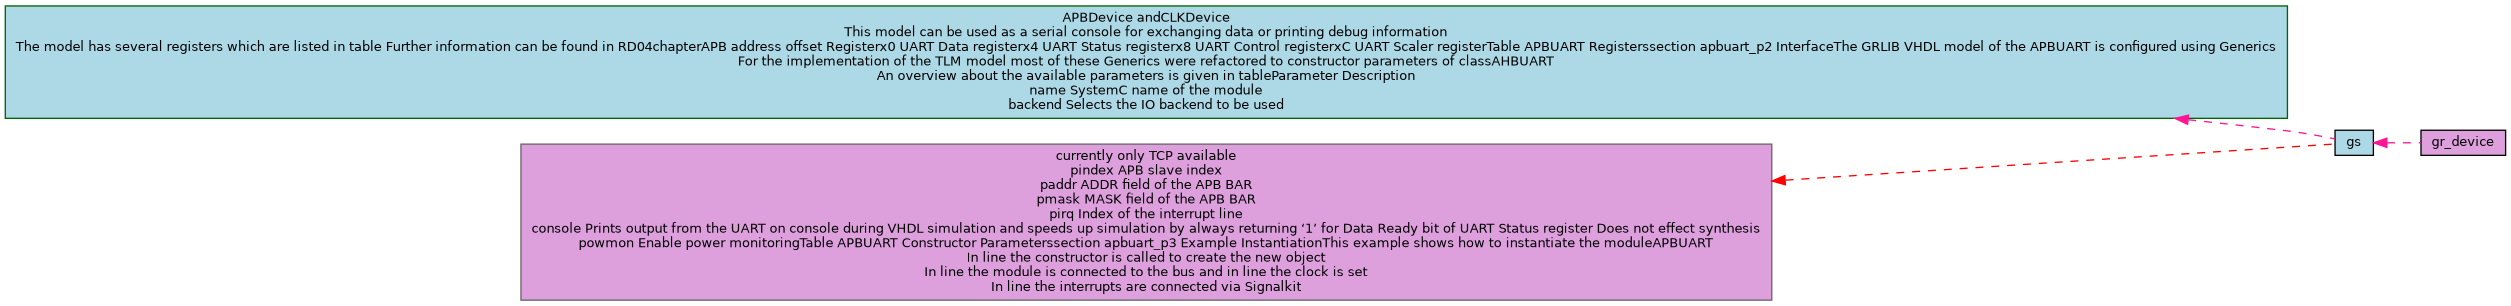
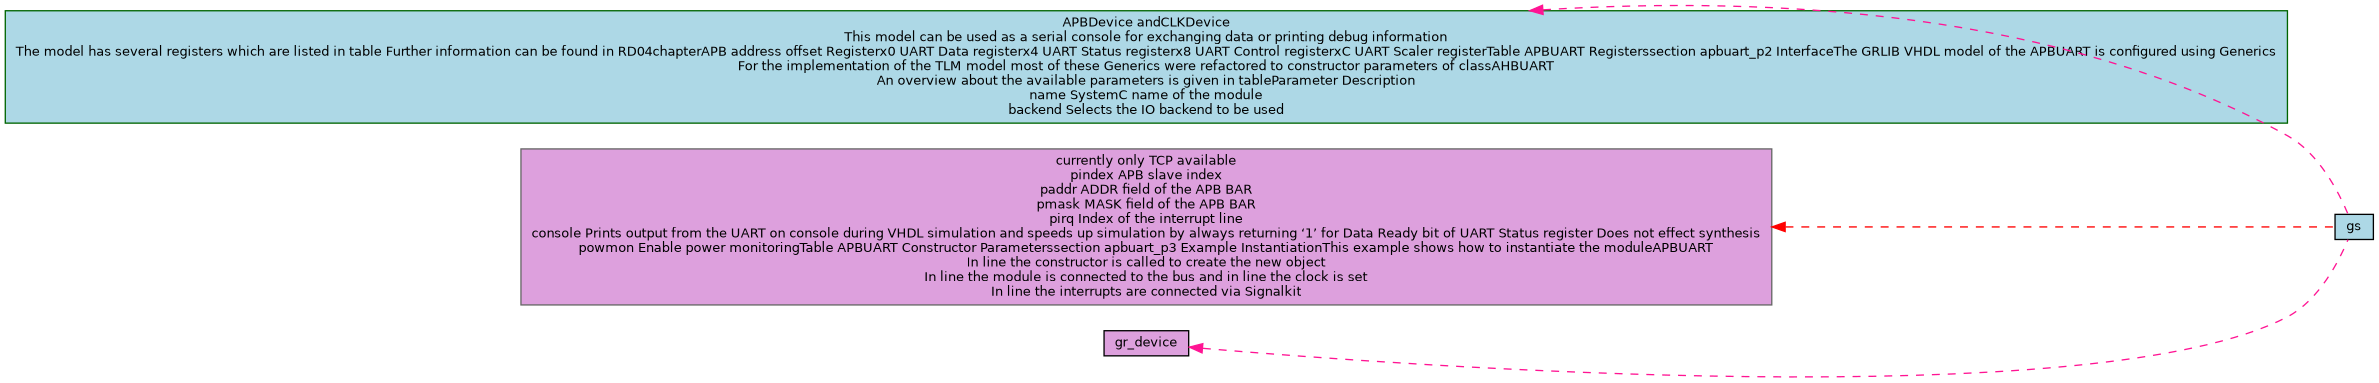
edge "gr_device" -> "gs": reversed
